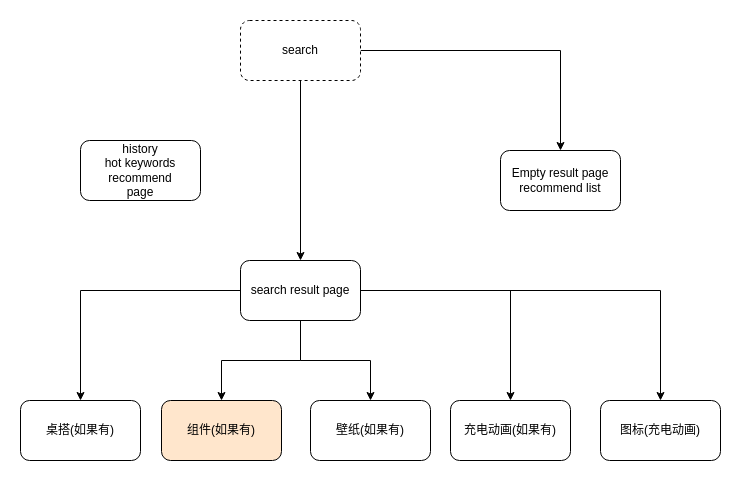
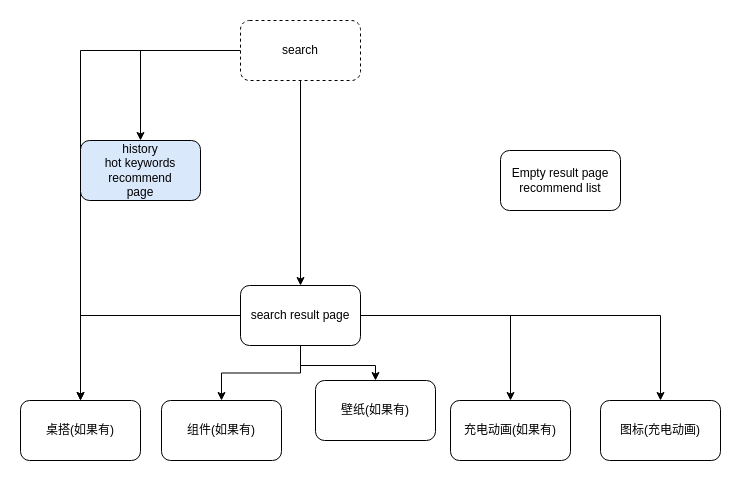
edge "search" -> "Empty result page recommend list": now "search" -> "桌搭(如果有)"
edge "search" -> "history hot keywords recommend page": added
node "history hot keywords recommend page": fillcolor #ffffff -> #dae8fc
node "search result page": moved (301, 291) -> (301, 316)
node "组件(如果有)": fillcolor #ffe6cc -> #ffffff
node "壁纸(如果有)": moved (371, 431) -> (376, 411)
